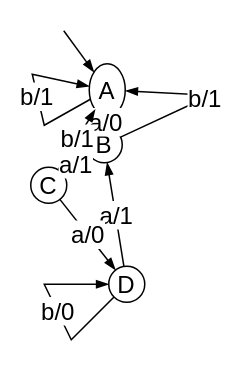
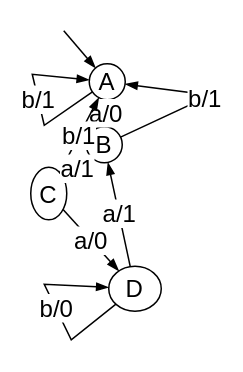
node "A": size 36x53 -> 36x36
node "C": size 36x36 -> 36x53
node "D": size 36x36 -> 53x45
